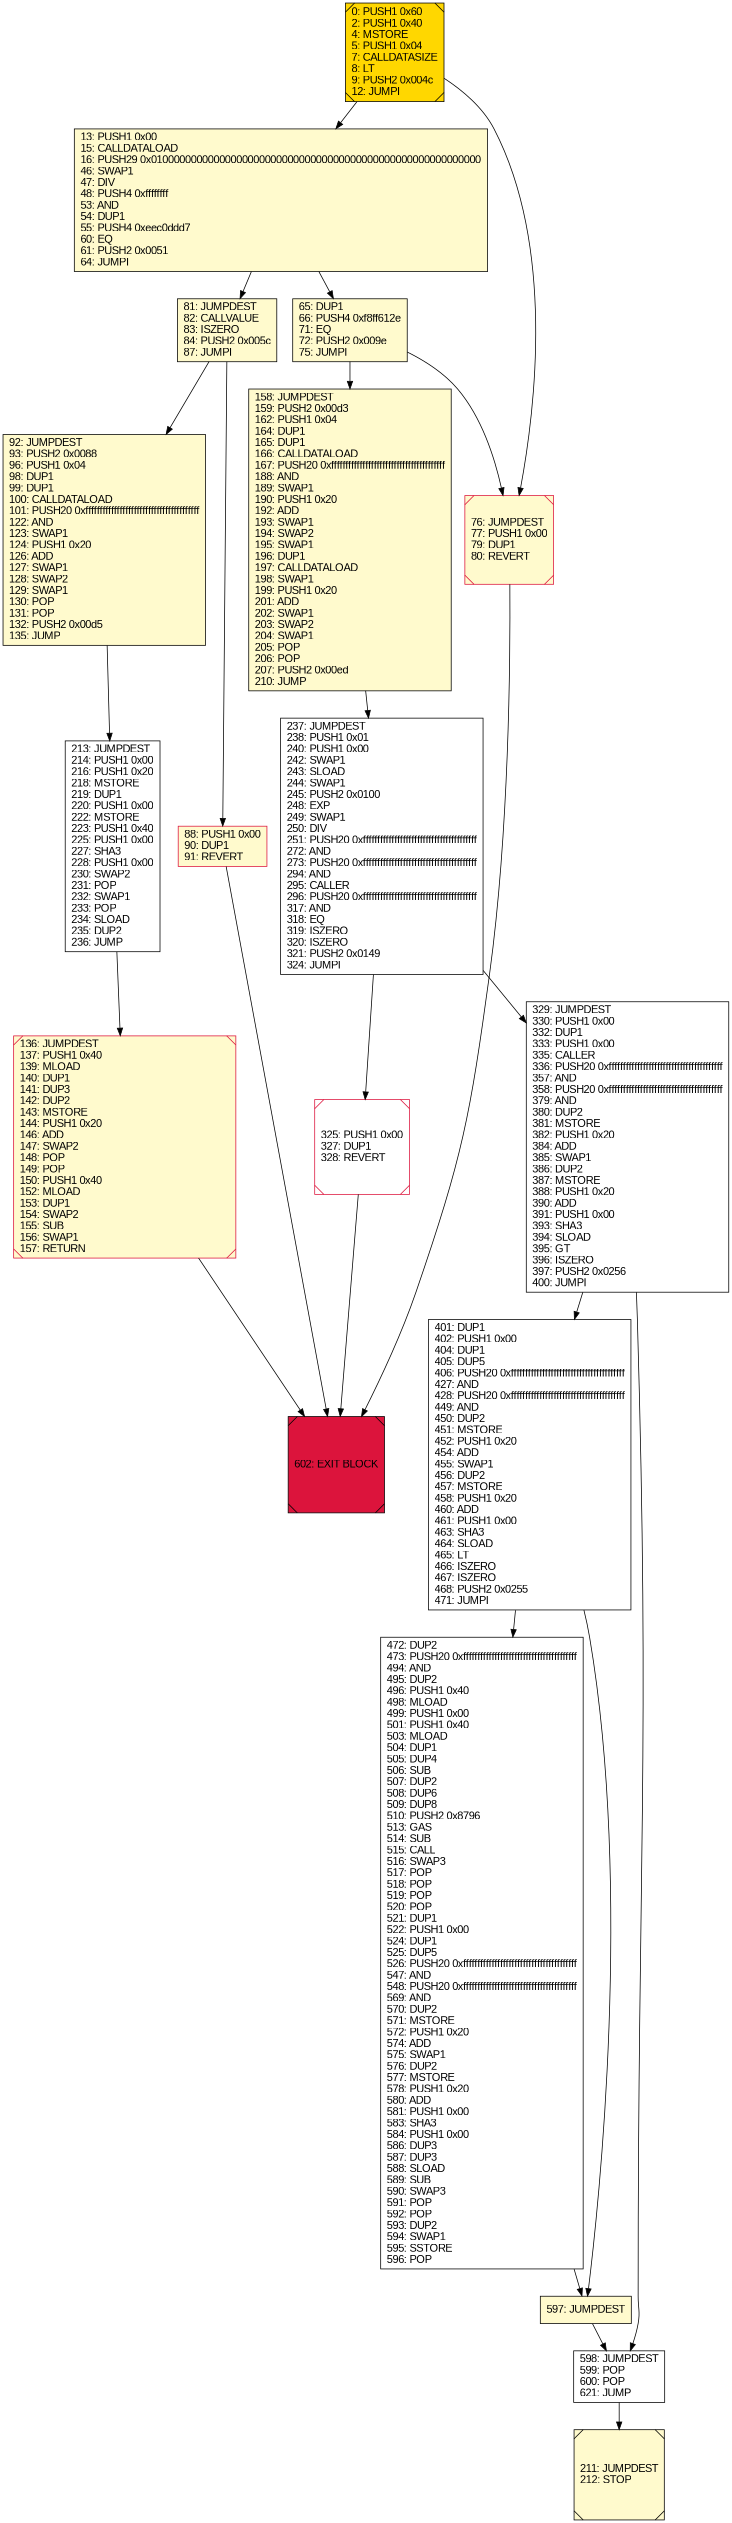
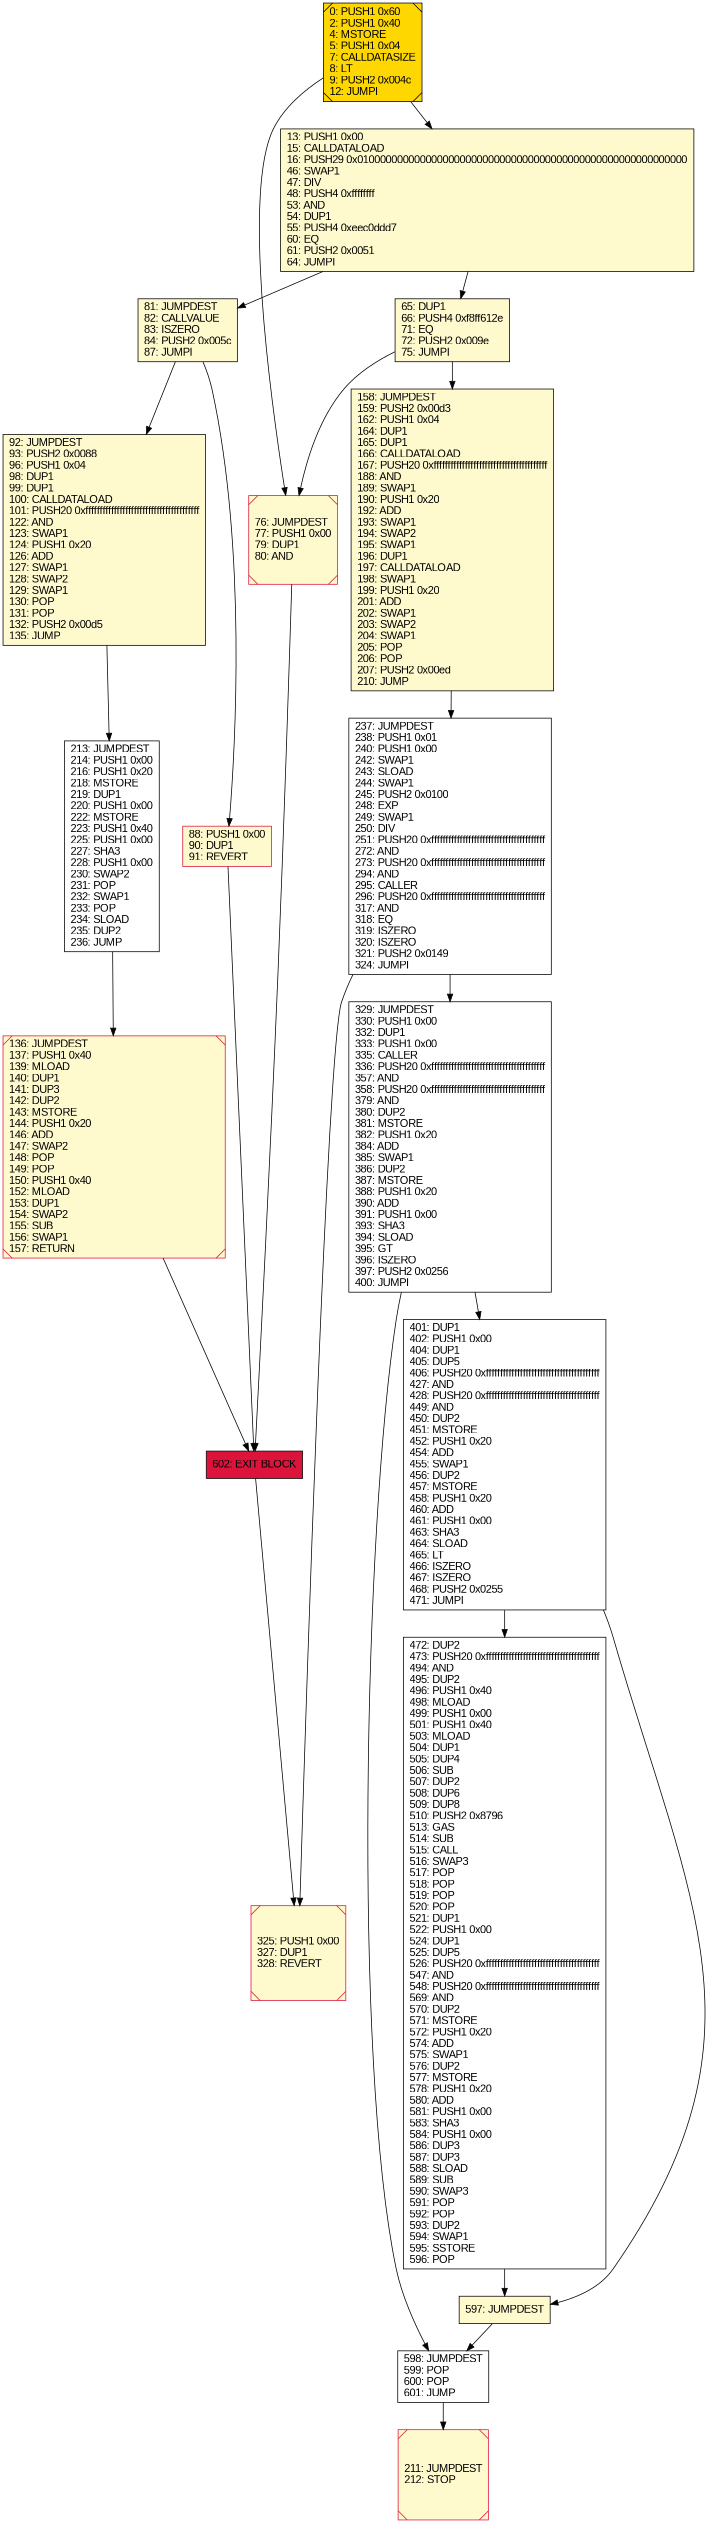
node "76: JUMPDEST 77: PUSH1 0x00 79: DUP1 80: REVERT": label "76: JUMPDEST 77: PUSH1 0x00 79: DUP1 80: REVERT" -> "76: JUMPDEST 77: PUSH1 0x00 79: DUP1 80: AND"
node "325: PUSH1 0x00 327: DUP1 328: REVERT": fillcolor white -> lemonchiffon
edge "325: PUSH1 0x00 327: DUP1 328: REVERT" -> "602: EXIT BLOCK": reversed
node "602: EXIT BLOCK": shape Msquare -> box
node "598: JUMPDEST 599: POP 600: POP 621: JUMP": label "598: JUMPDEST 599: POP 600: POP 621: JUMP" -> "598: JUMPDEST 599: POP 600: POP 601: JUMP"
node "211: JUMPDEST 212: STOP": color black -> crimson
